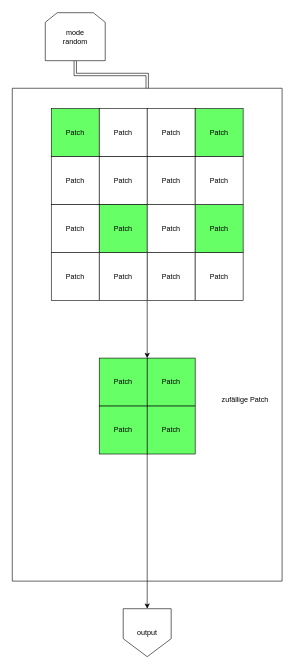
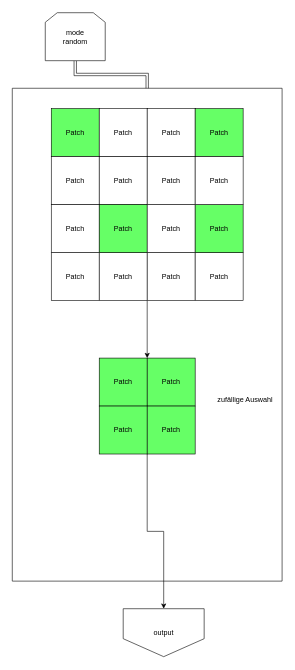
node "zufällige Patch": label "zufällige Patch" -> "zufällige Auswahl"
node "output": size 48x48 -> 81x48
